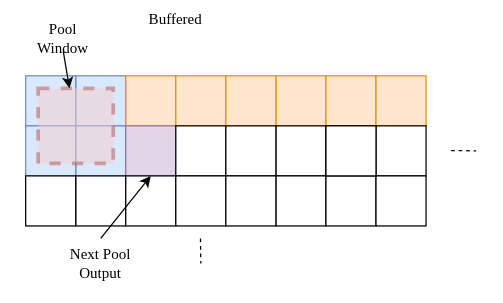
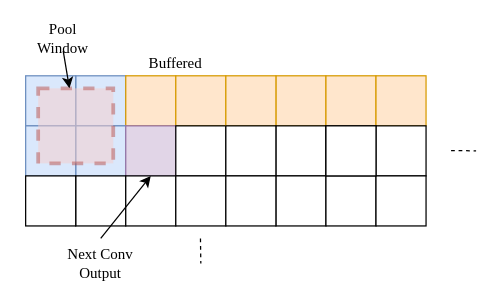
node "Buffered": moved (176, 19) -> (176, 63)
node "Next Pool Output": label "Next Pool Output" -> "Next Conv Output"
